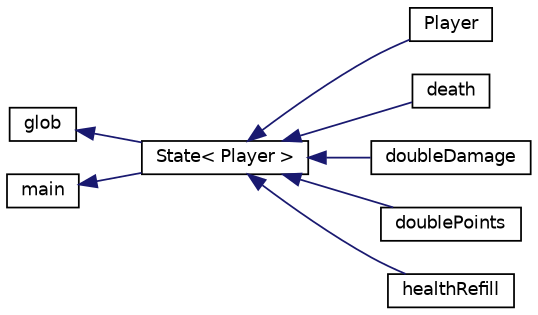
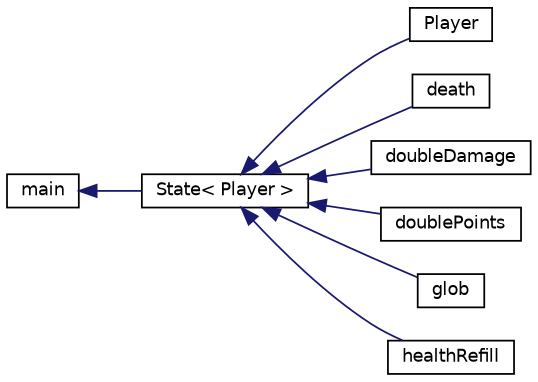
edge "State< Player >" -> "glob": reversed
